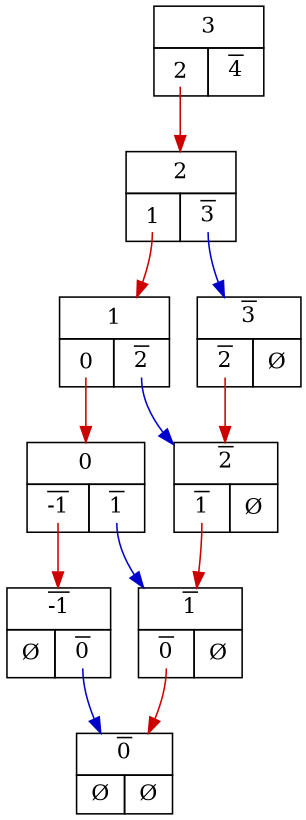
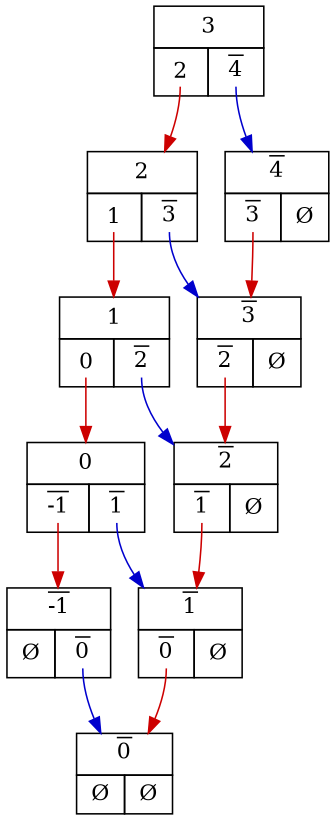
node "4": added
